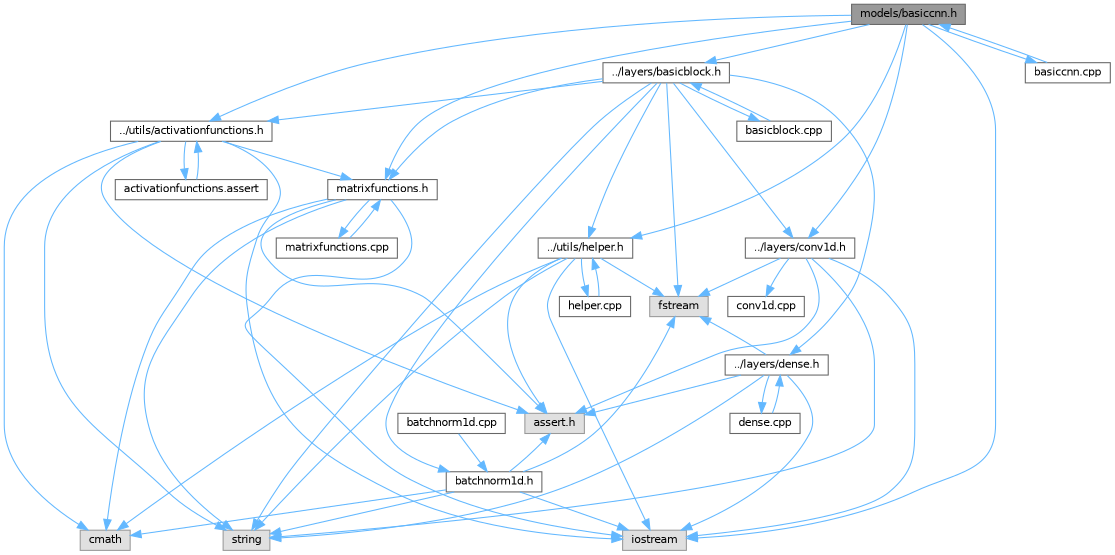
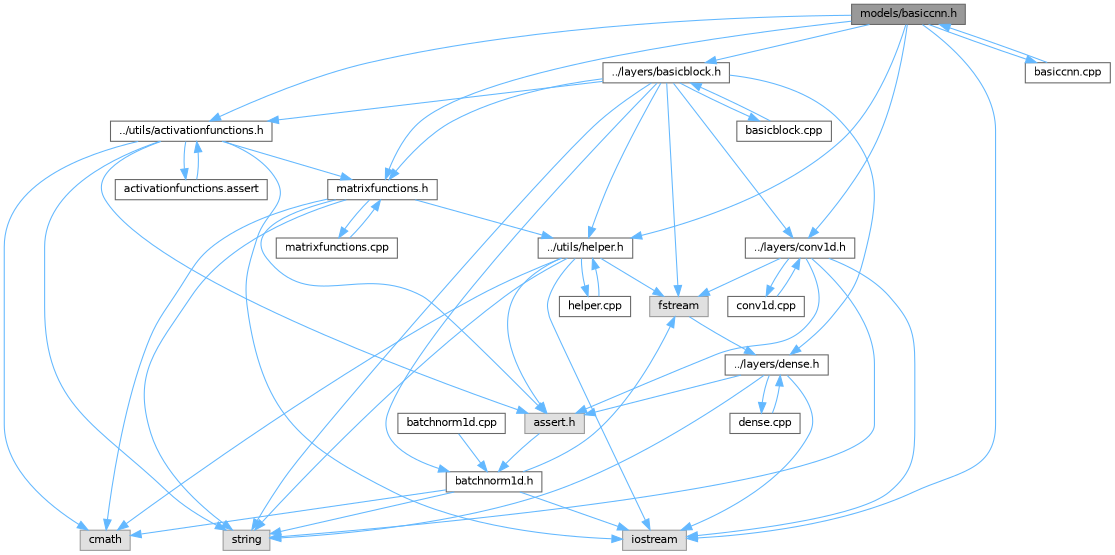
edge "conv1d.cpp" -> "../layers/conv1d.h": added
edge "../layers/dense.h" -> "fstream": reversed
edge "matrixfunctions.h" -> "iostream": now "matrixfunctions.h" -> "../utils/helper.h"
edge "batchnorm1d.h" -> "assert.h": reversed
